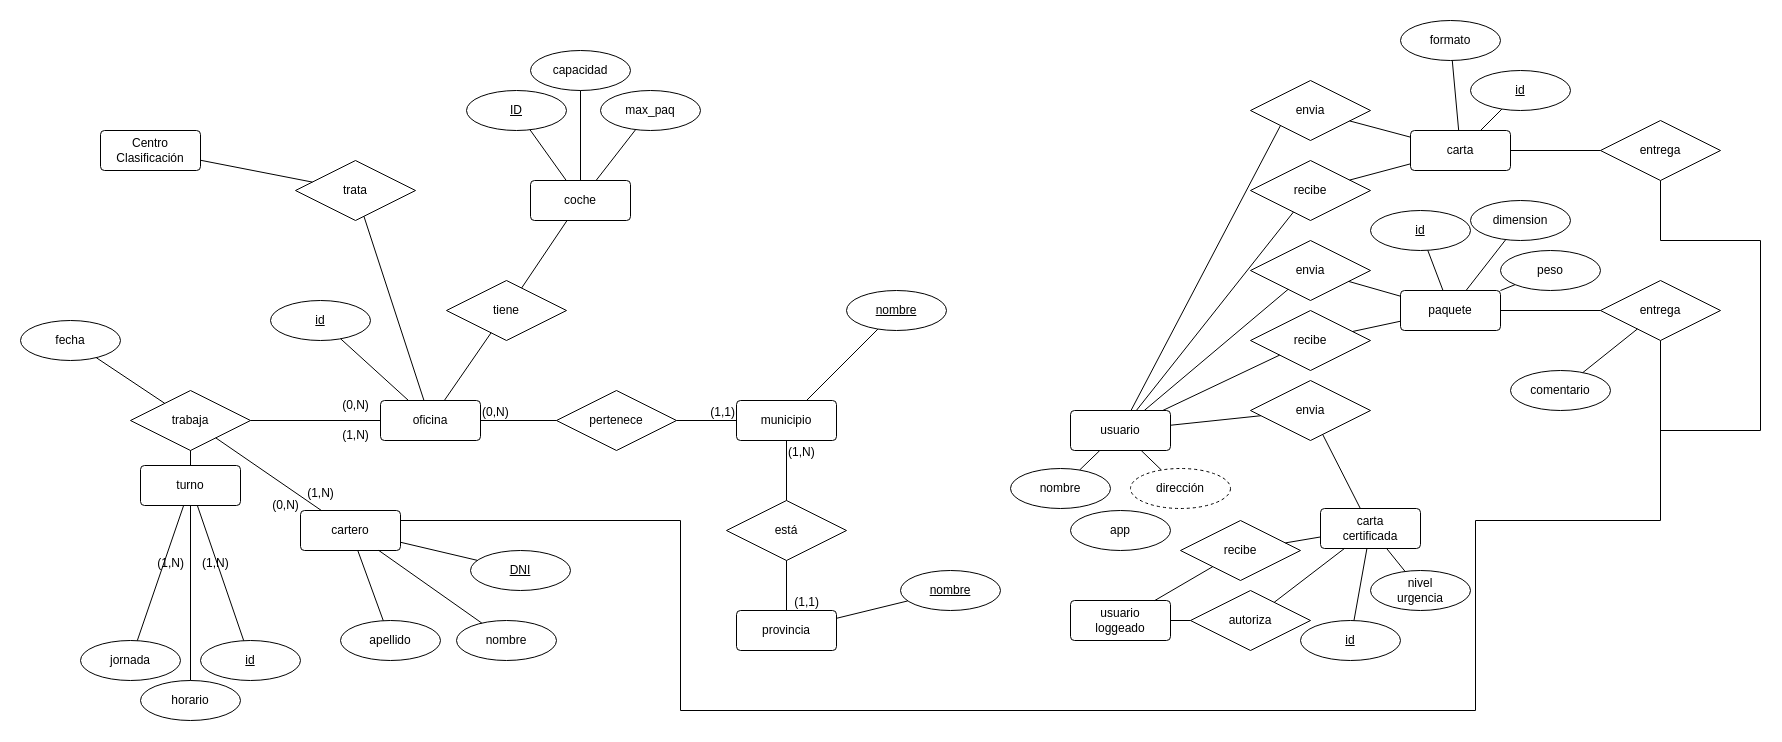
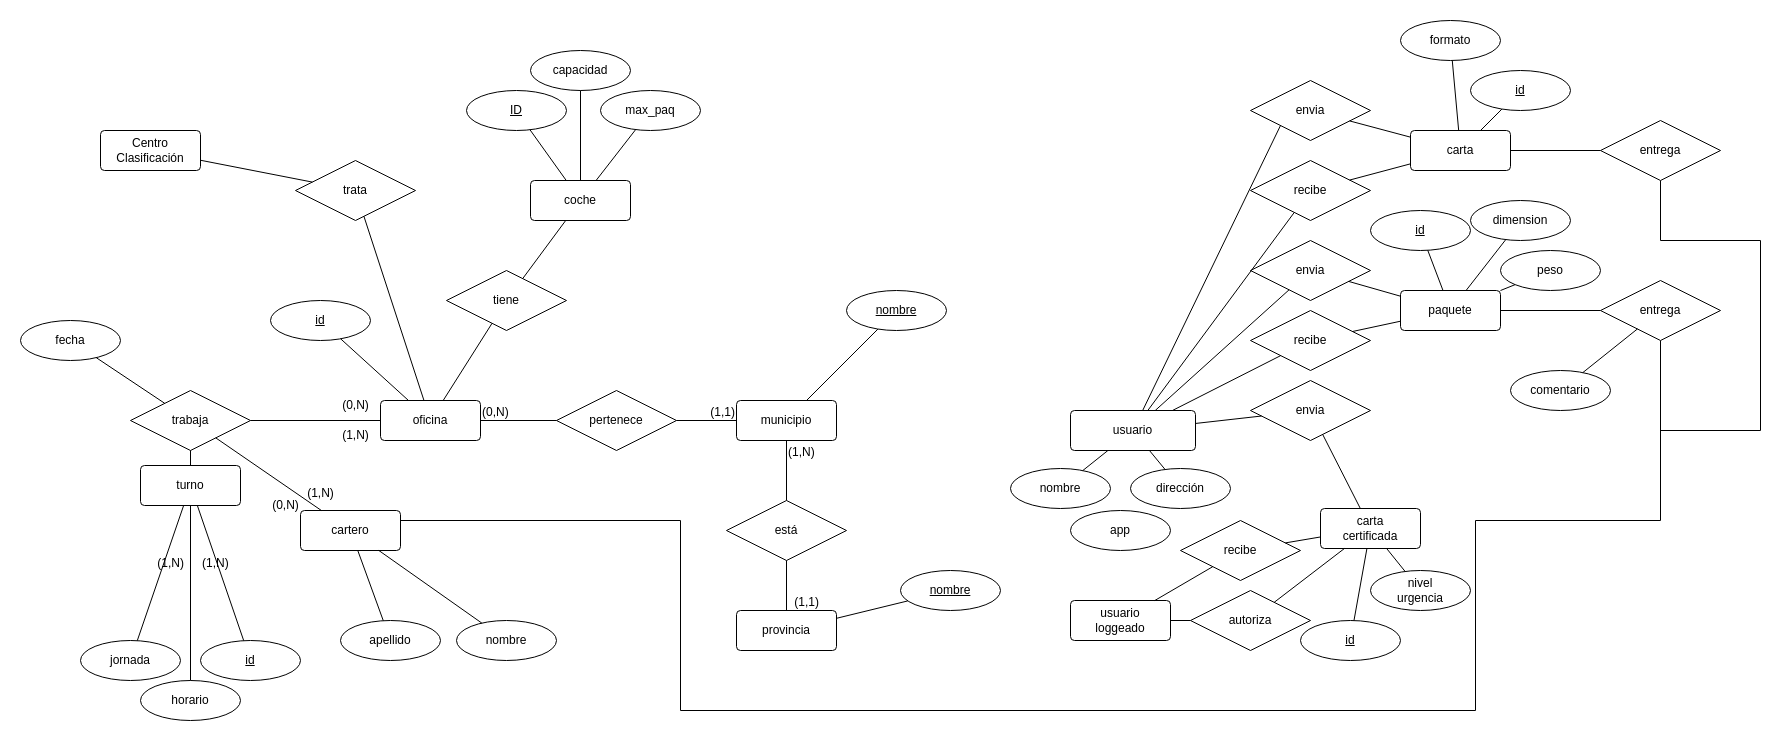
node "tiene": moved (507, 311) -> (507, 301)
node "usuario": size 100x40 -> 125x40
node "dirección": style dashed -> solid
edge "cartero" -- "DNI": removed
node "DNI": removed
